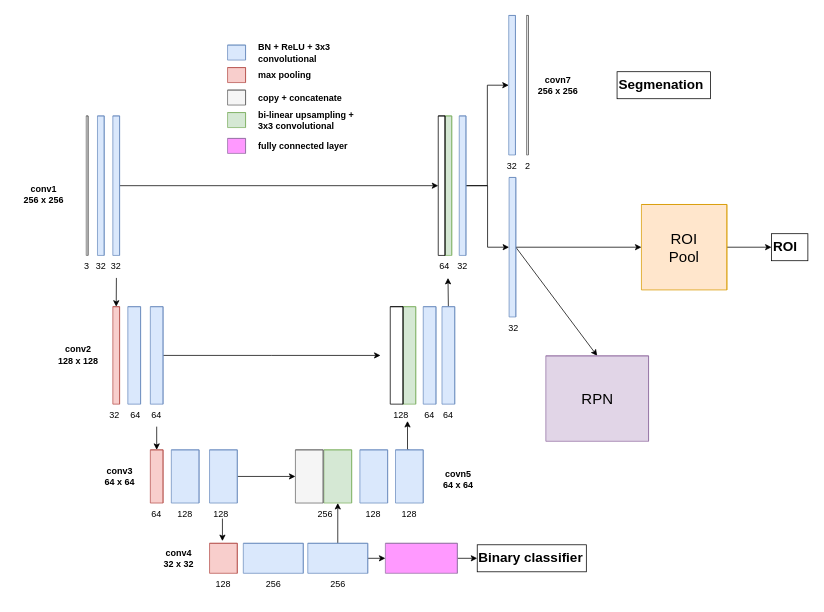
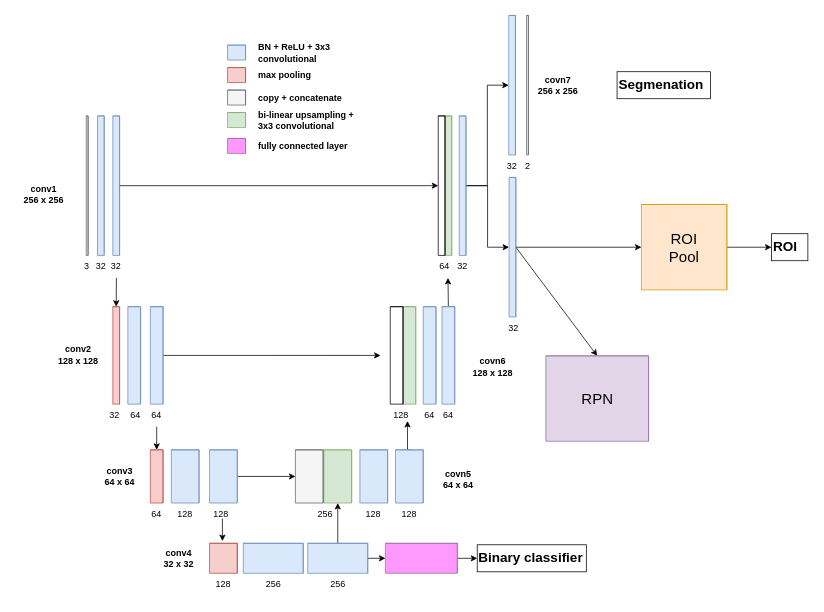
node "covn6 128 x 128": added
